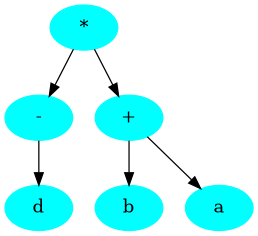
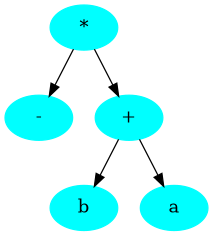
node "d": removed
